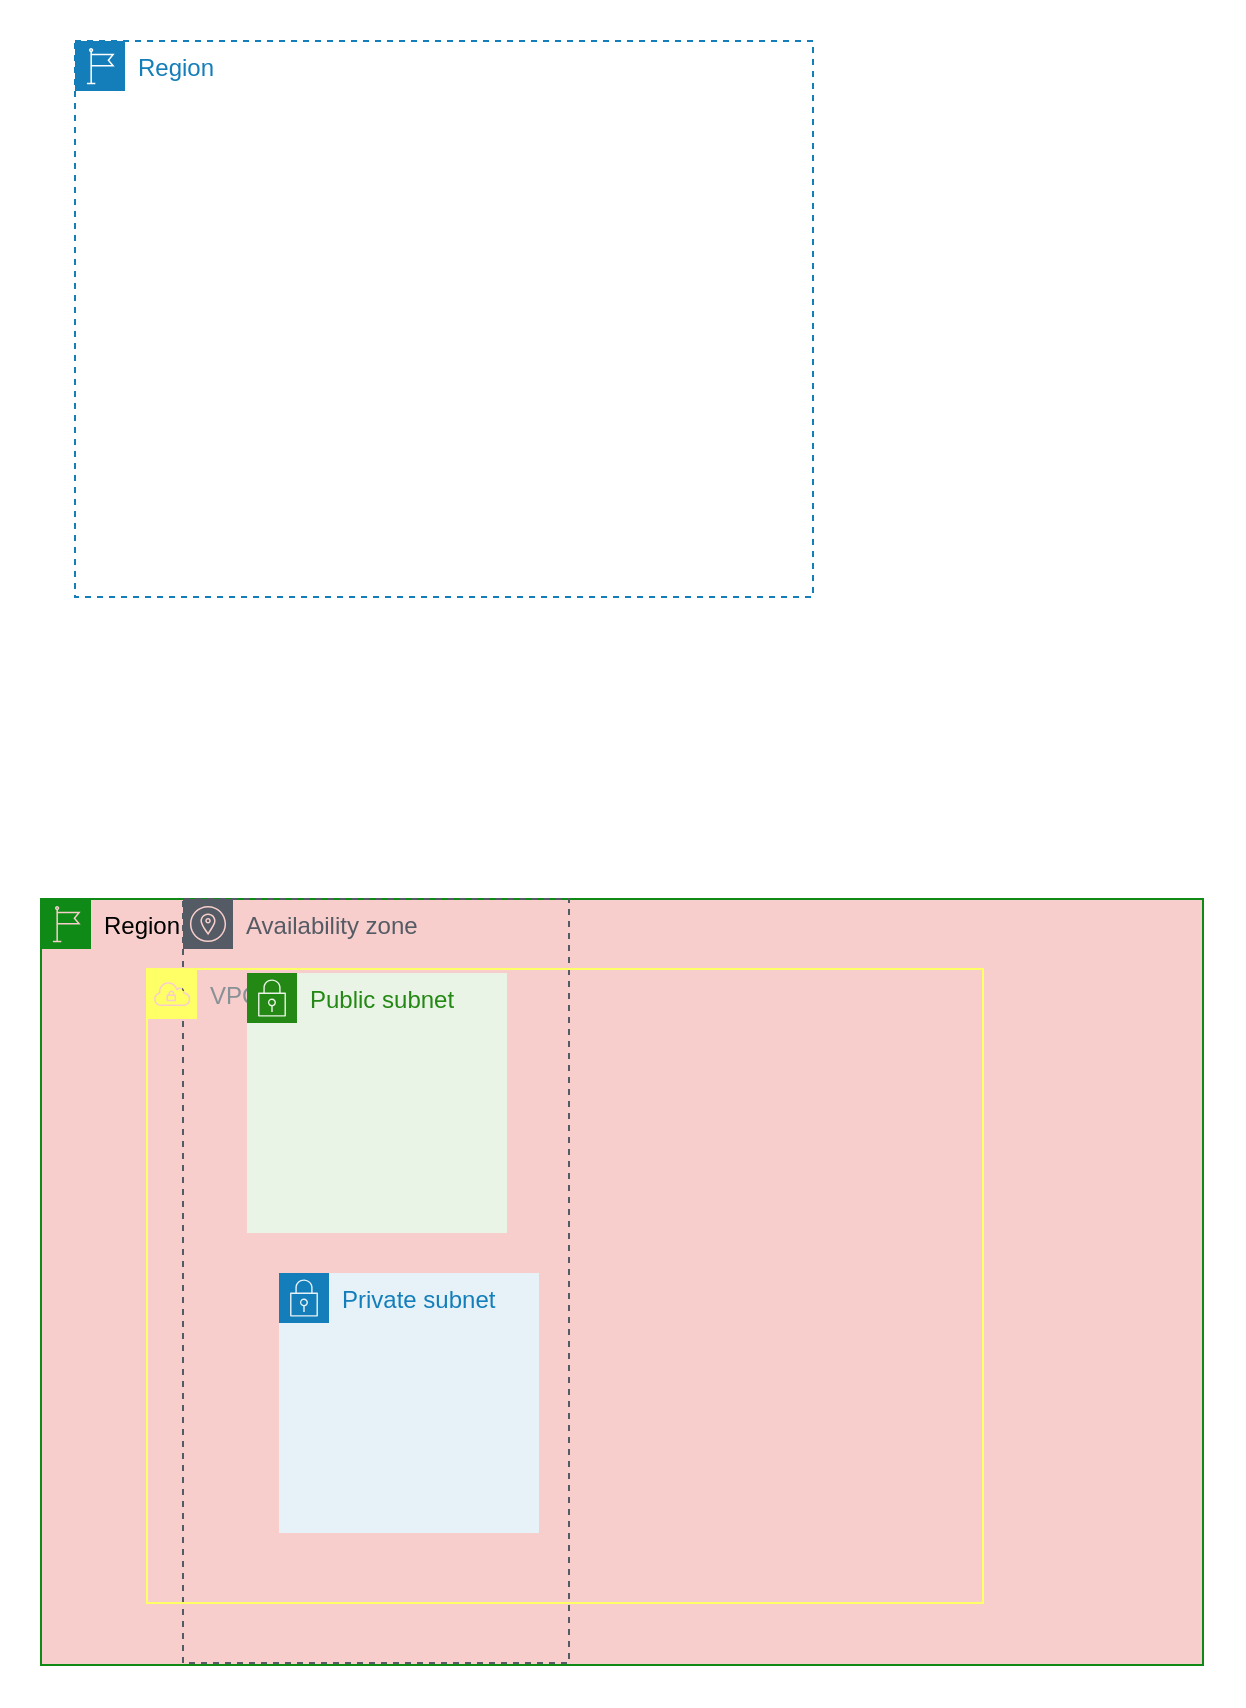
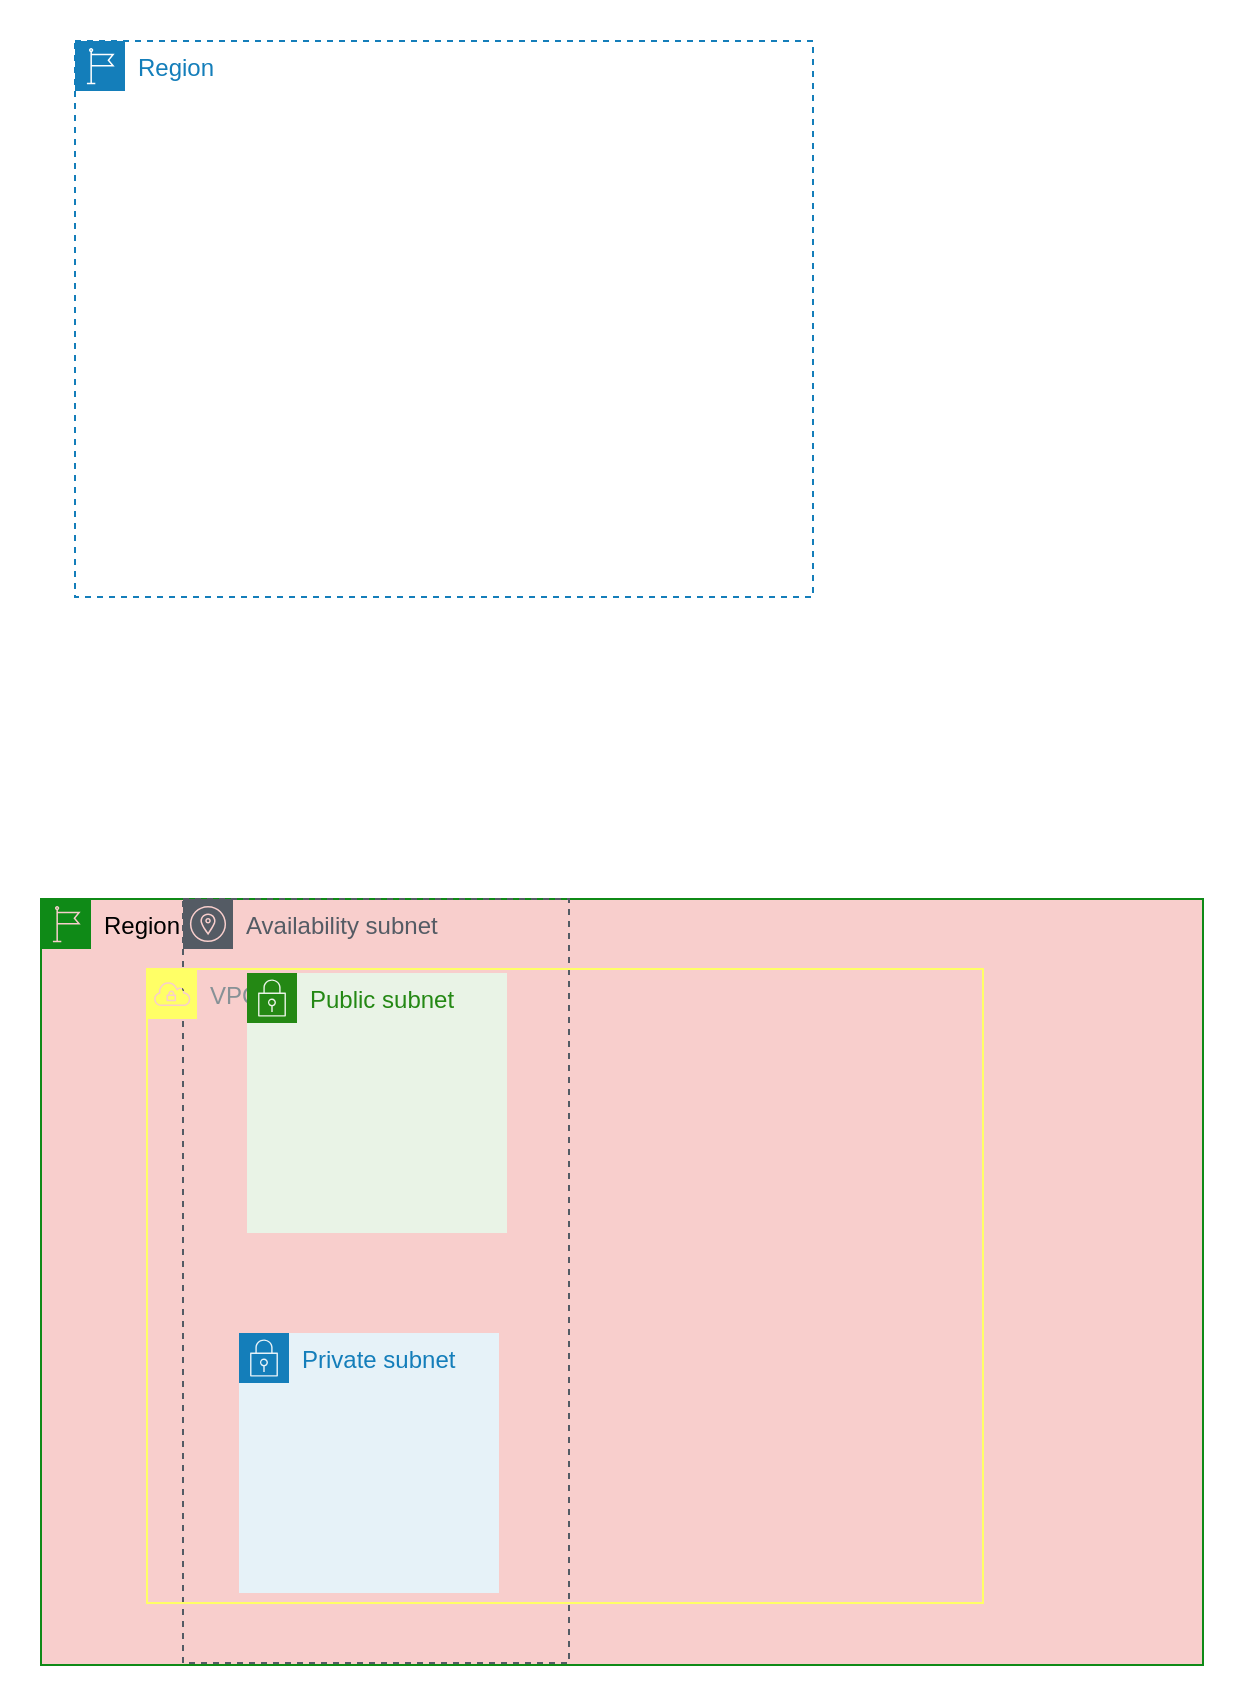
node "Availability zone": label "Availability zone" -> "Availability subnet"
node "Private subnet": moved (409, 1403) -> (369, 1463)
